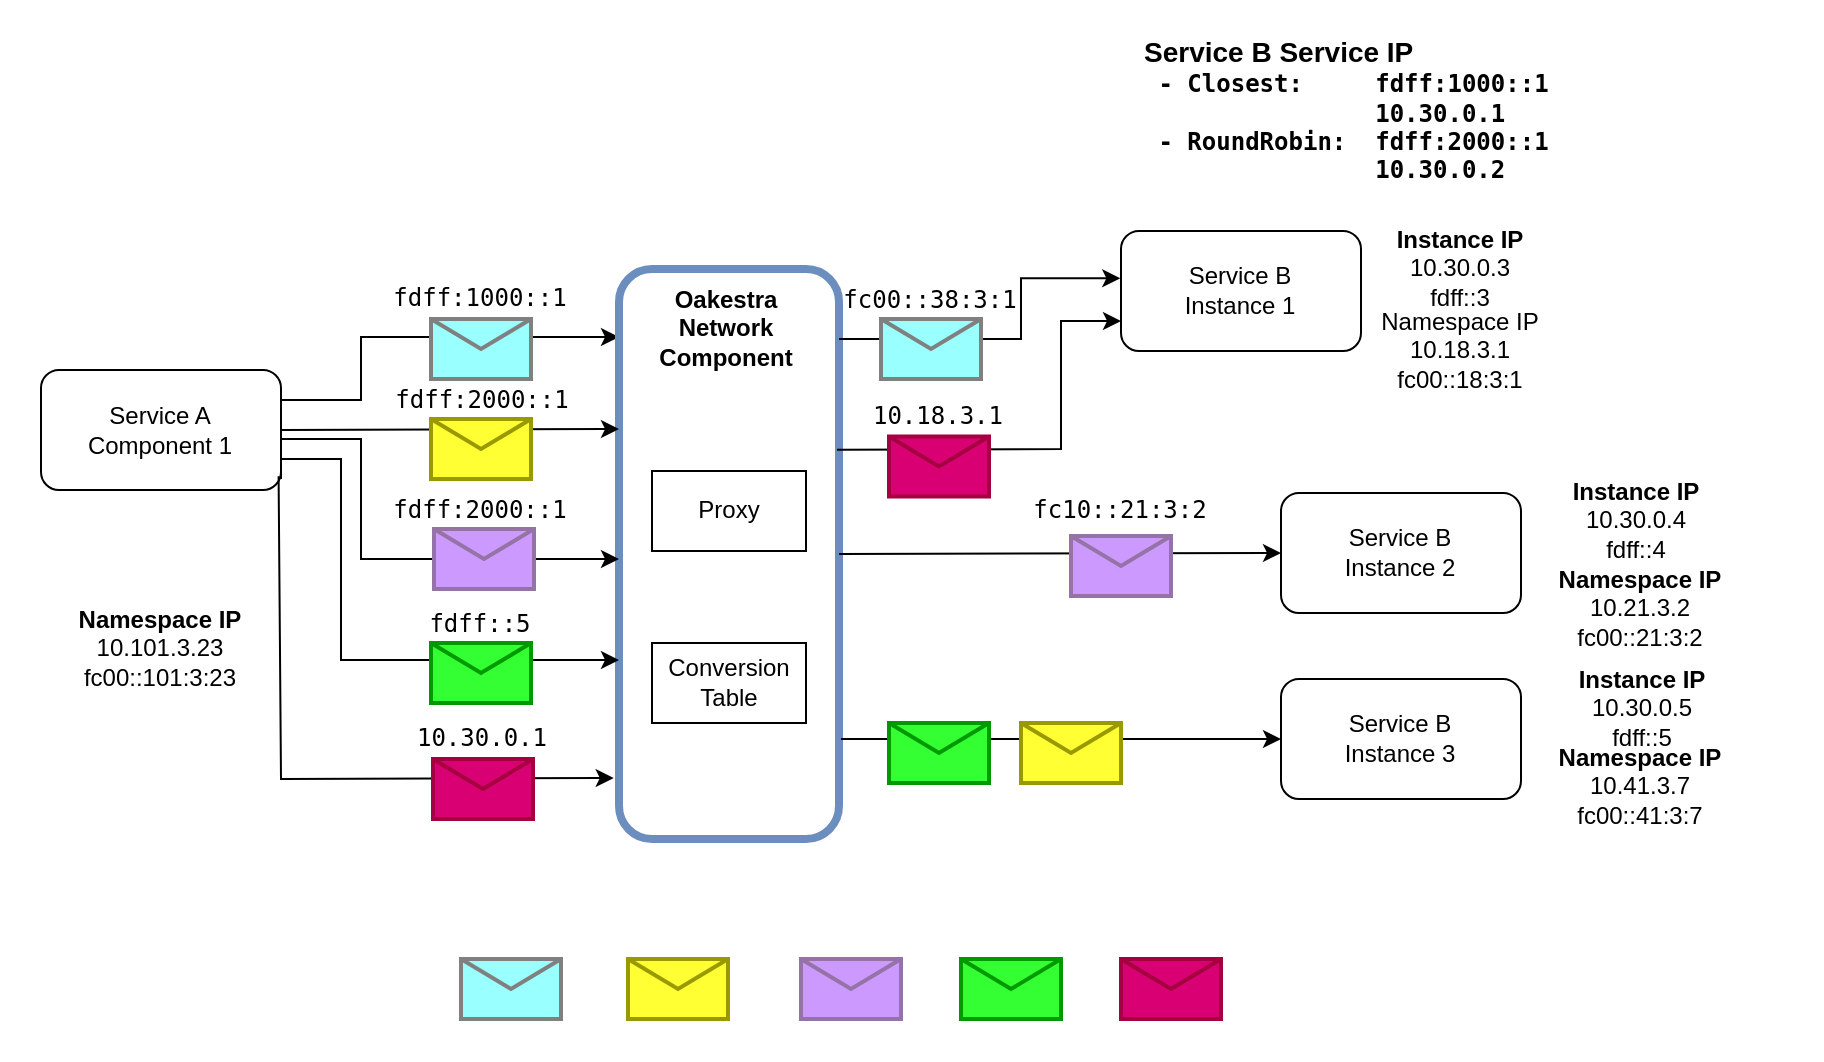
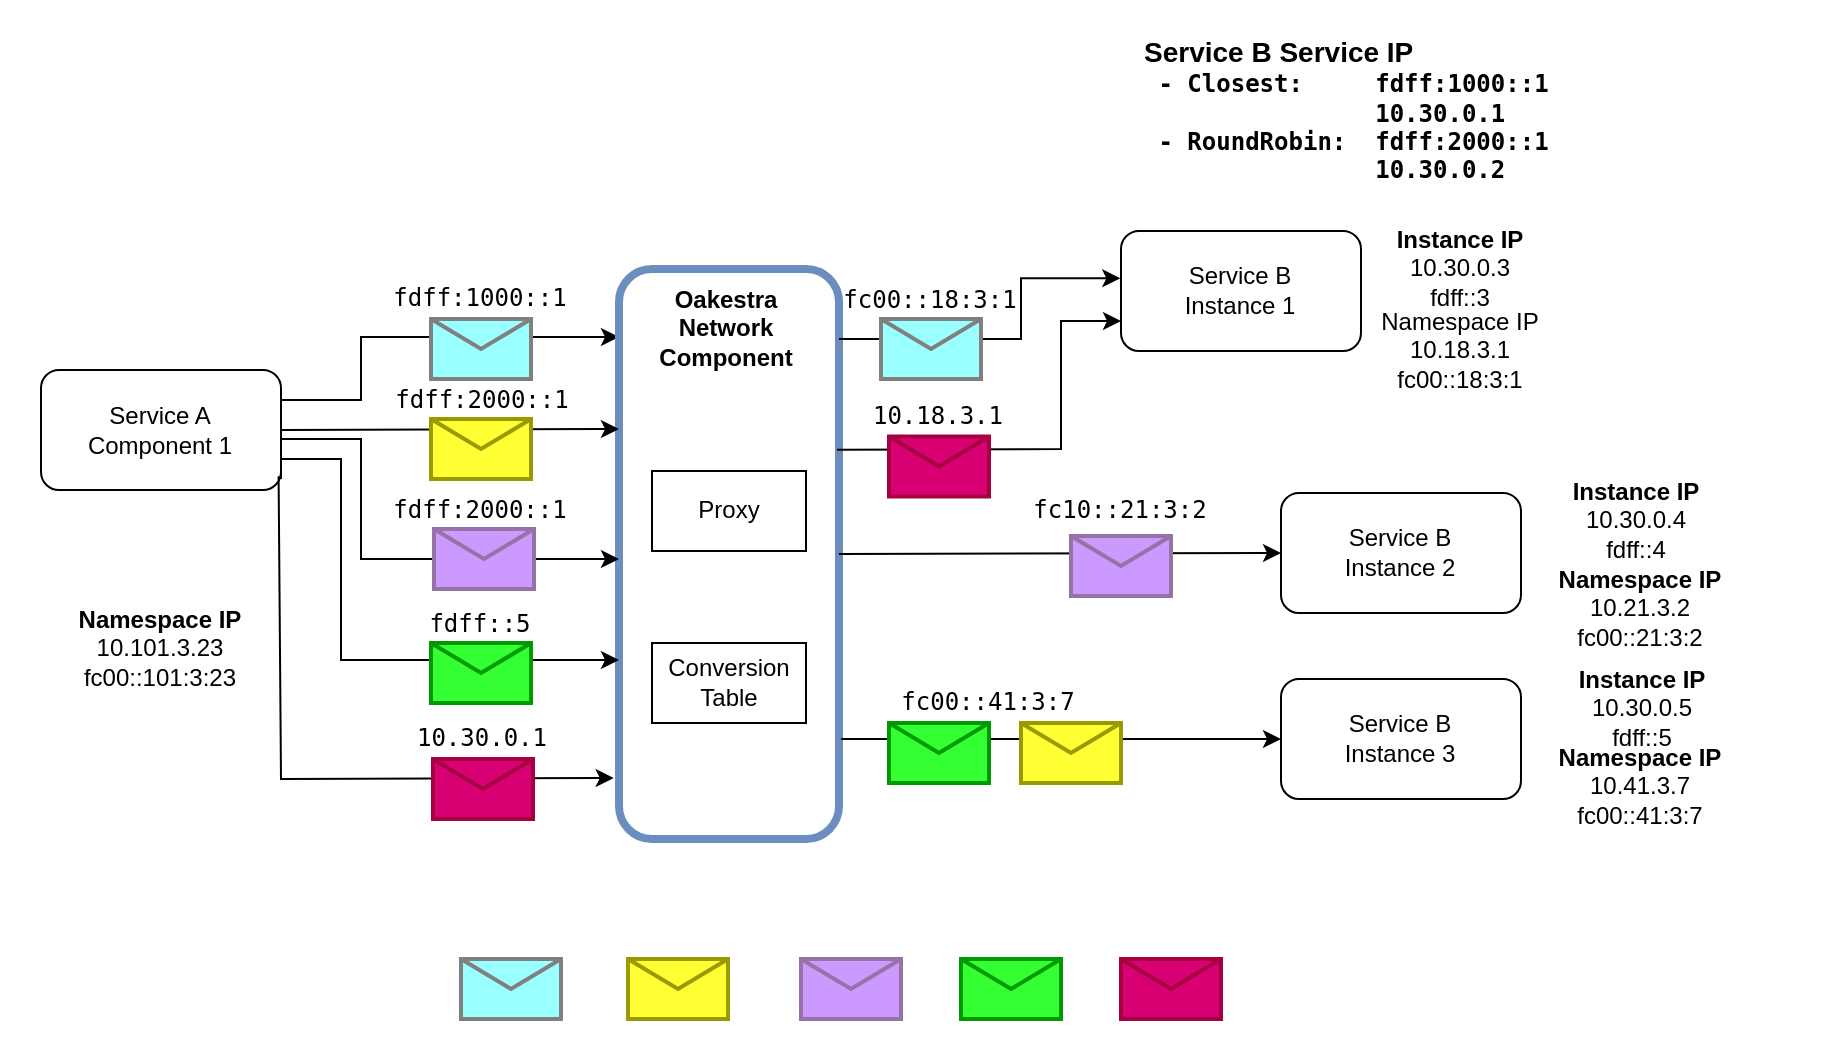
node "fc00::38:3:1": label "fc00::38:3:1" -> "fc00::18:3:1"
node "fc00::41:3:7": added
